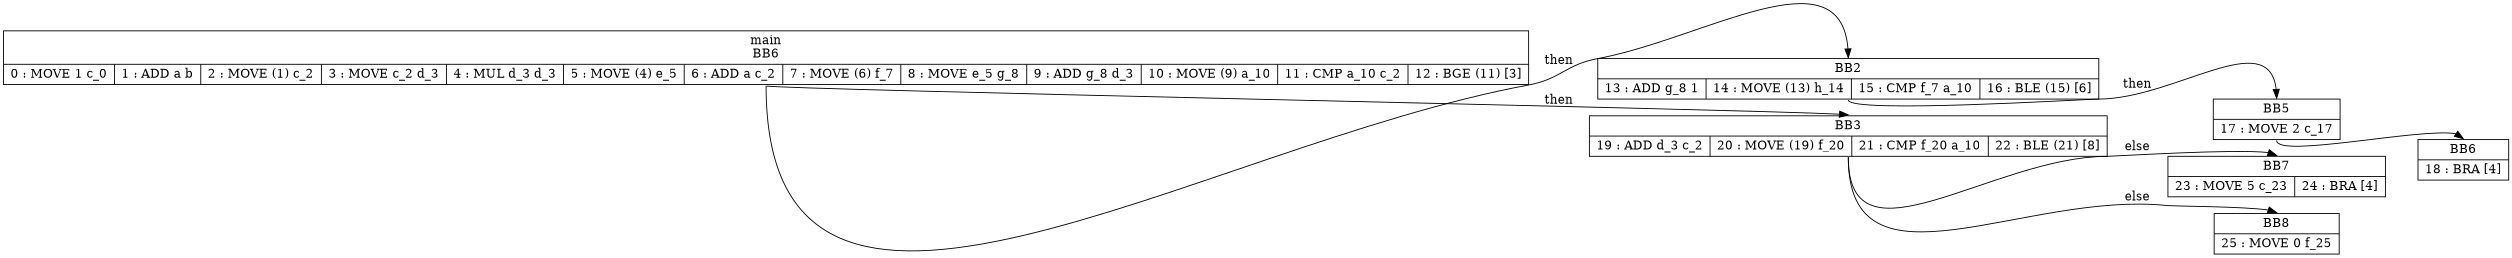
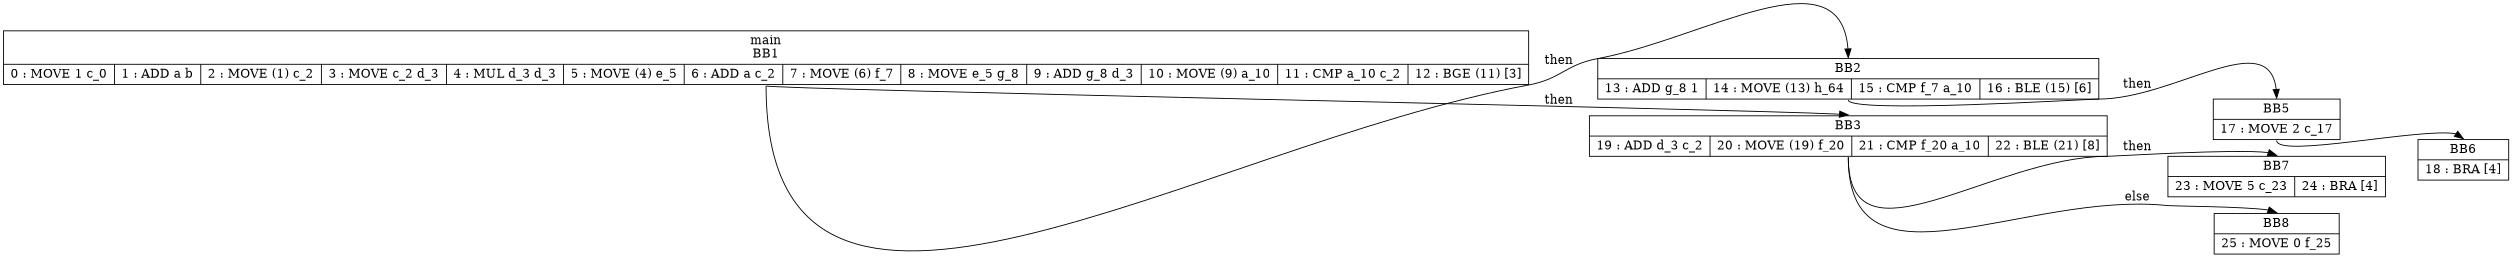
node "main": text "BB6" -> "BB1"
node "BB2": text "14 : MOVE (13) h_14" -> "14 : MOVE (13) h_64"
edge "BB3" -> "BB7": label "else" -> "then"
